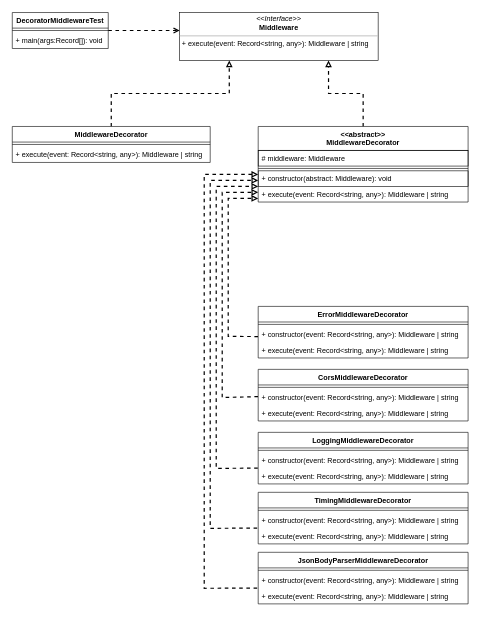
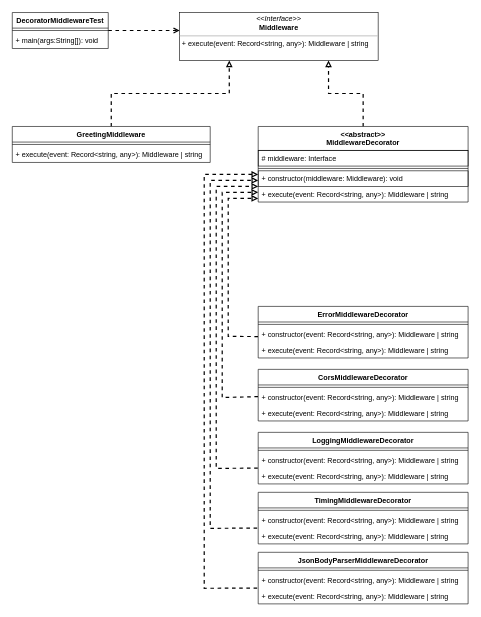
node "+ main(args:Record[]): void": label "+ main(args:Record[]): void" -> "+ main(args:String[]): void"
node "MiddlewareDecorator": label "MiddlewareDecorator" -> "GreetingMiddleware"
node "# middleware: Middleware": label "# middleware: Middleware" -> "# middleware: Interface"
node "+ constructor(abstract: Middleware): void": label "+ constructor(abstract: Middleware): void" -> "+ constructor(middleware: Middleware): void"
